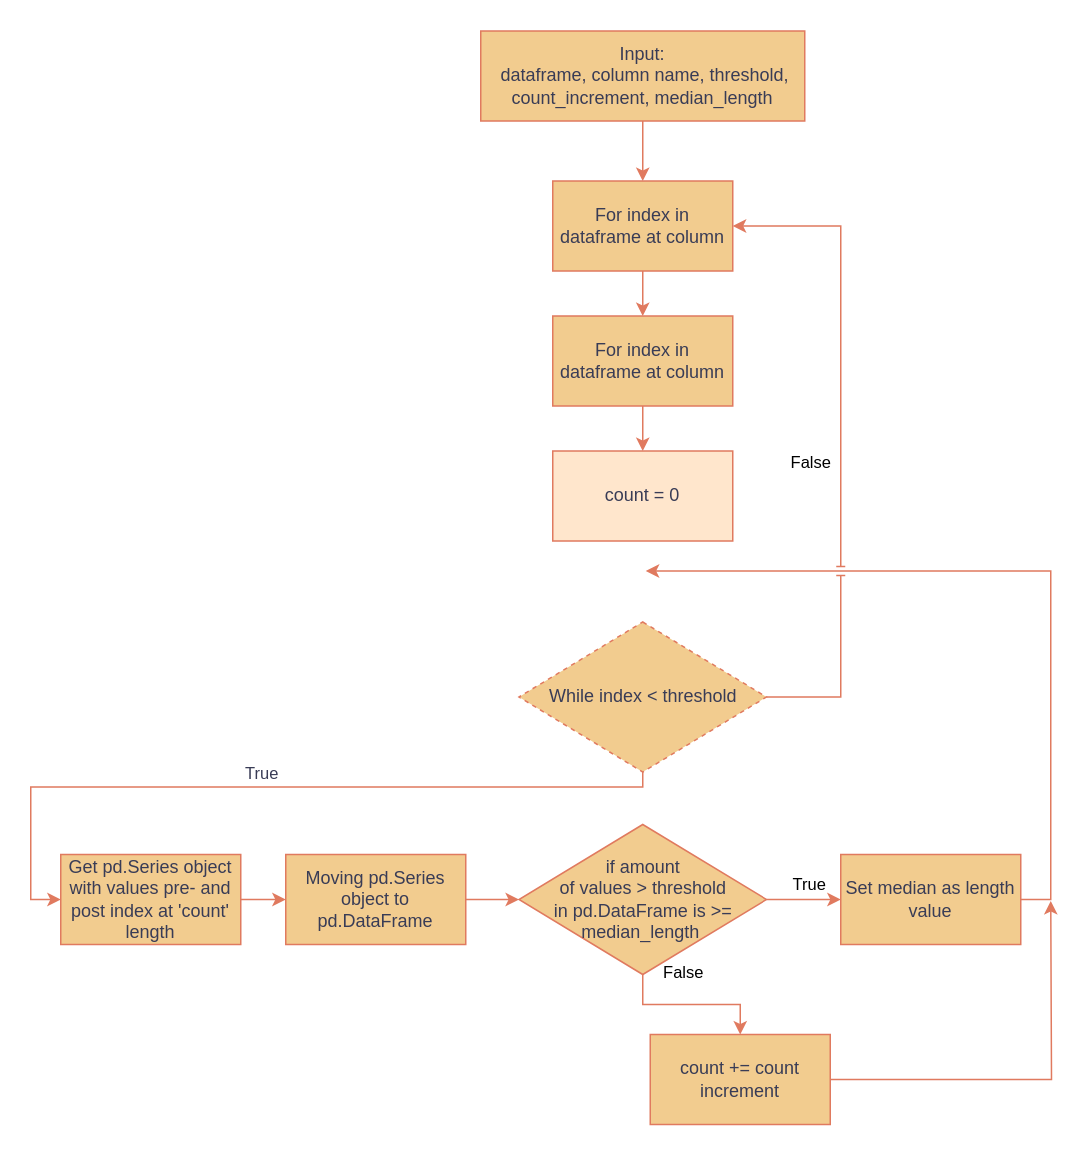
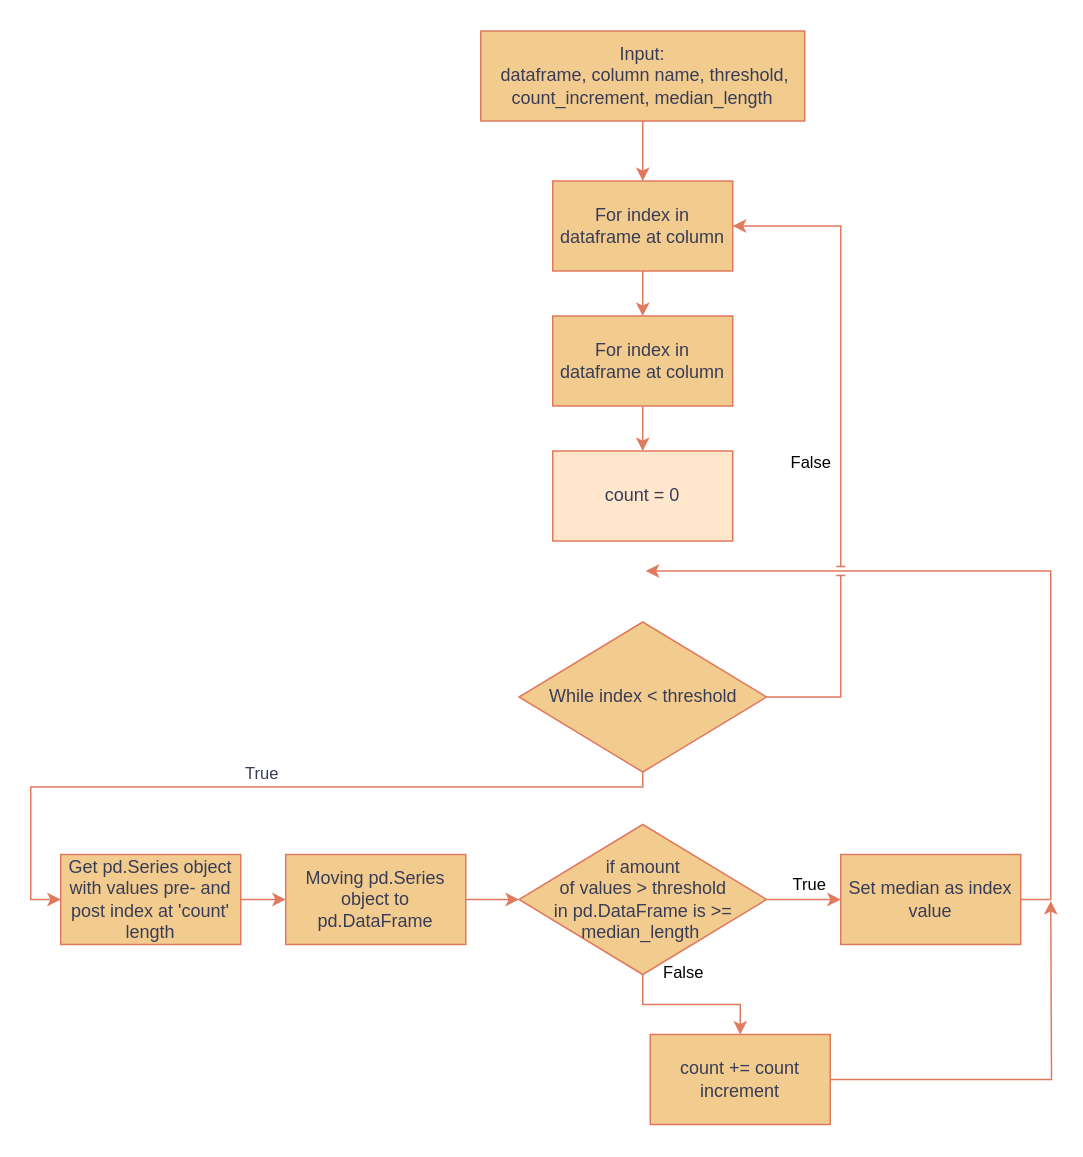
node "While index < threshold": style dashed -> solid
node "Set median as length value": label "Set median as length value" -> "Set median as index value"
